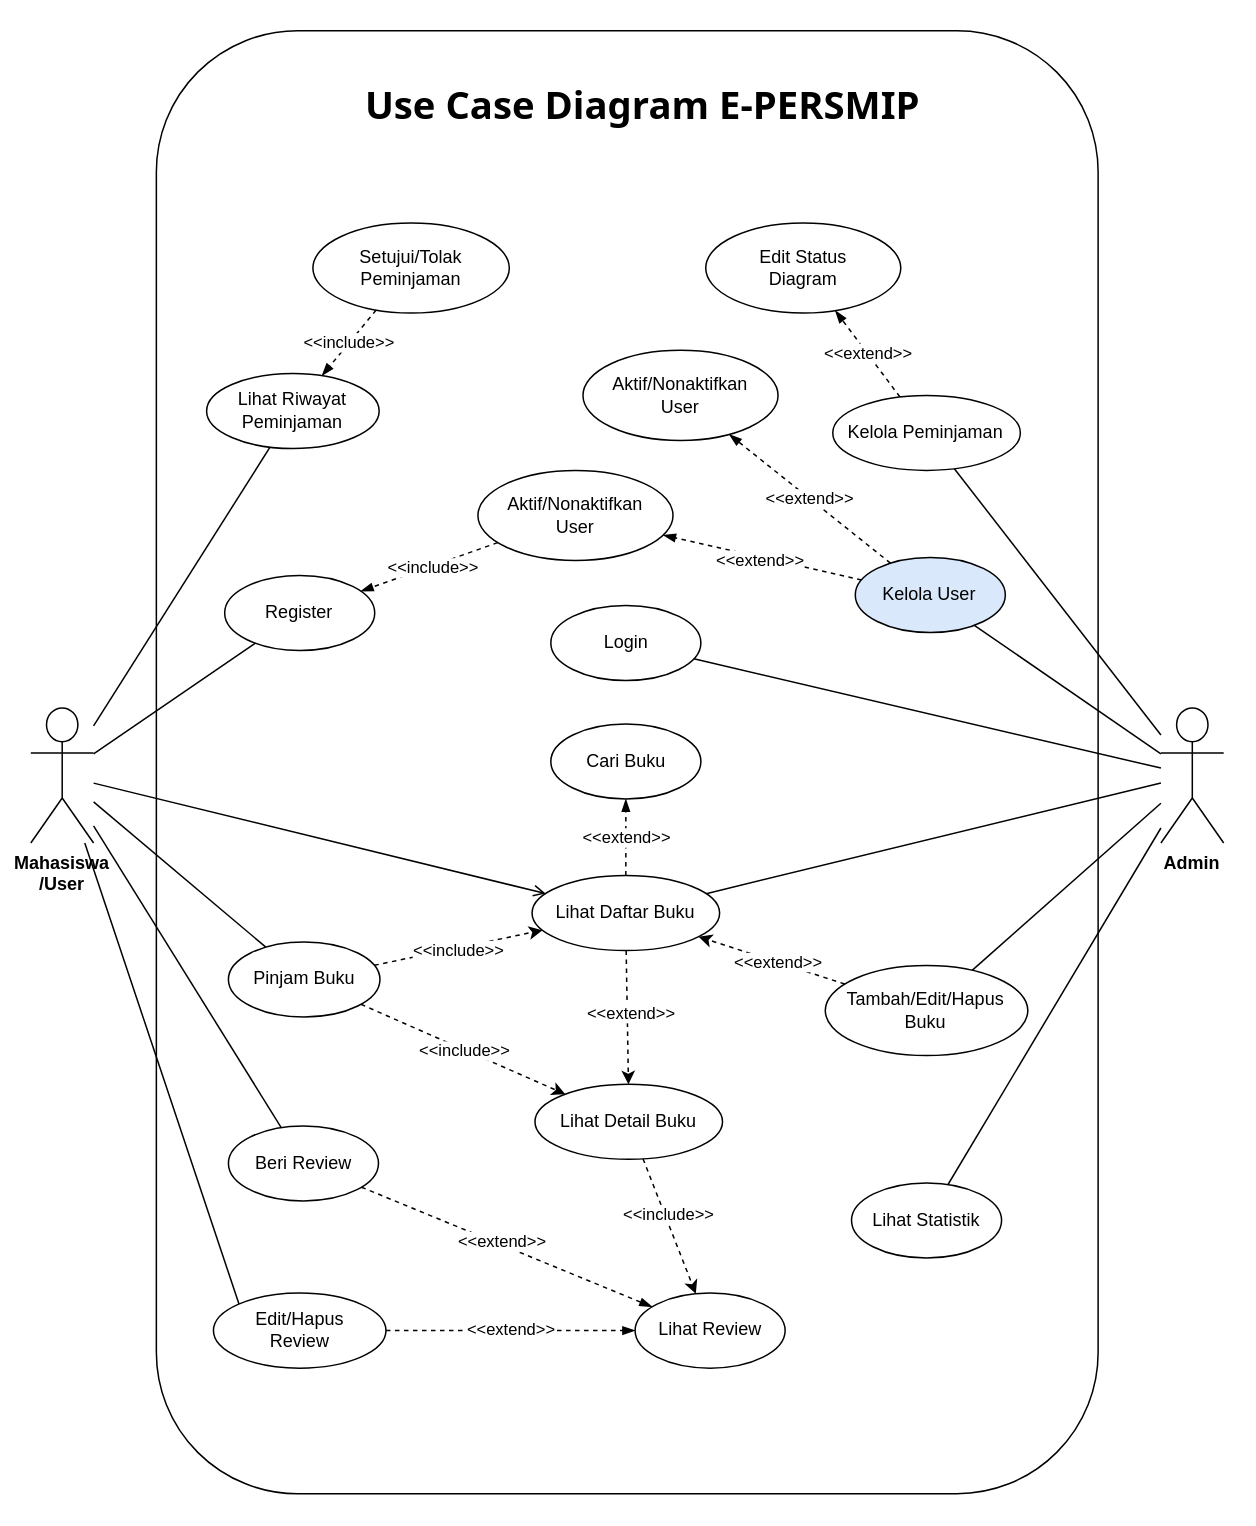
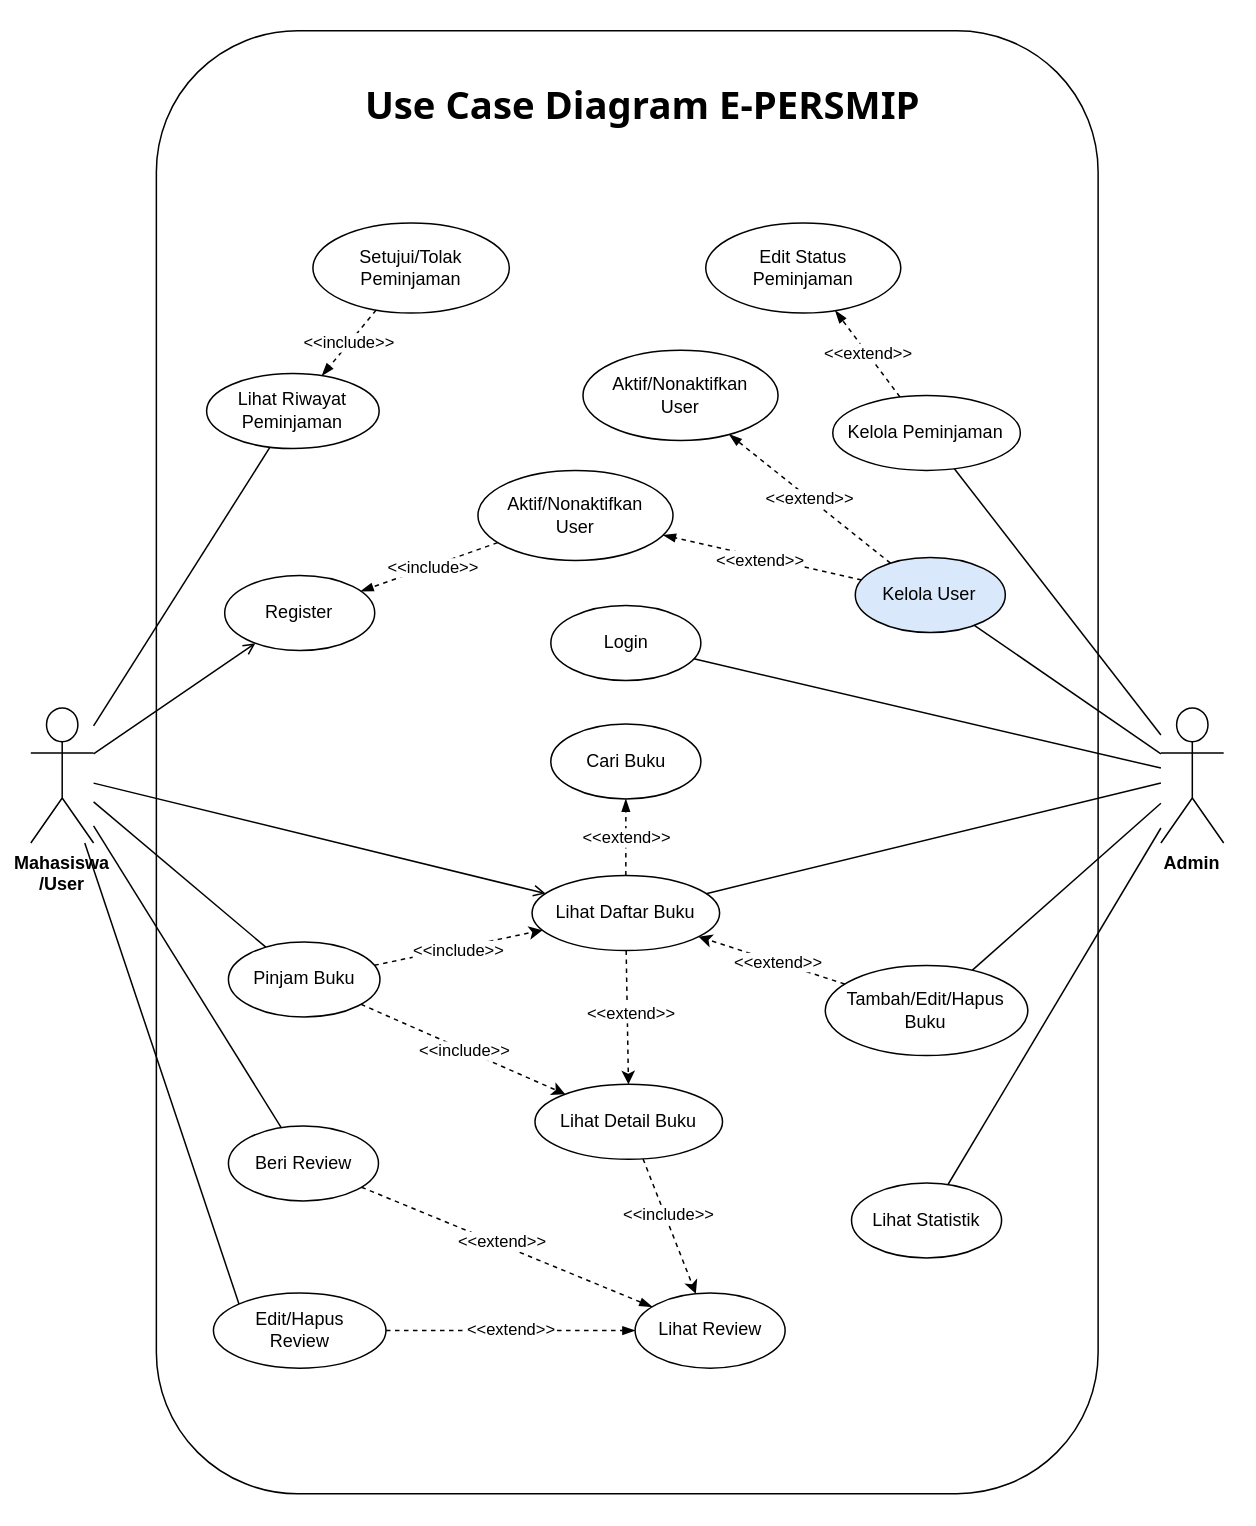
node "Edit Status Diagram": label "Edit Status Diagram" -> "Edit Status Peminjaman"
edge "Register" -- "Mahasiswa /User": arrowhead none -> open
